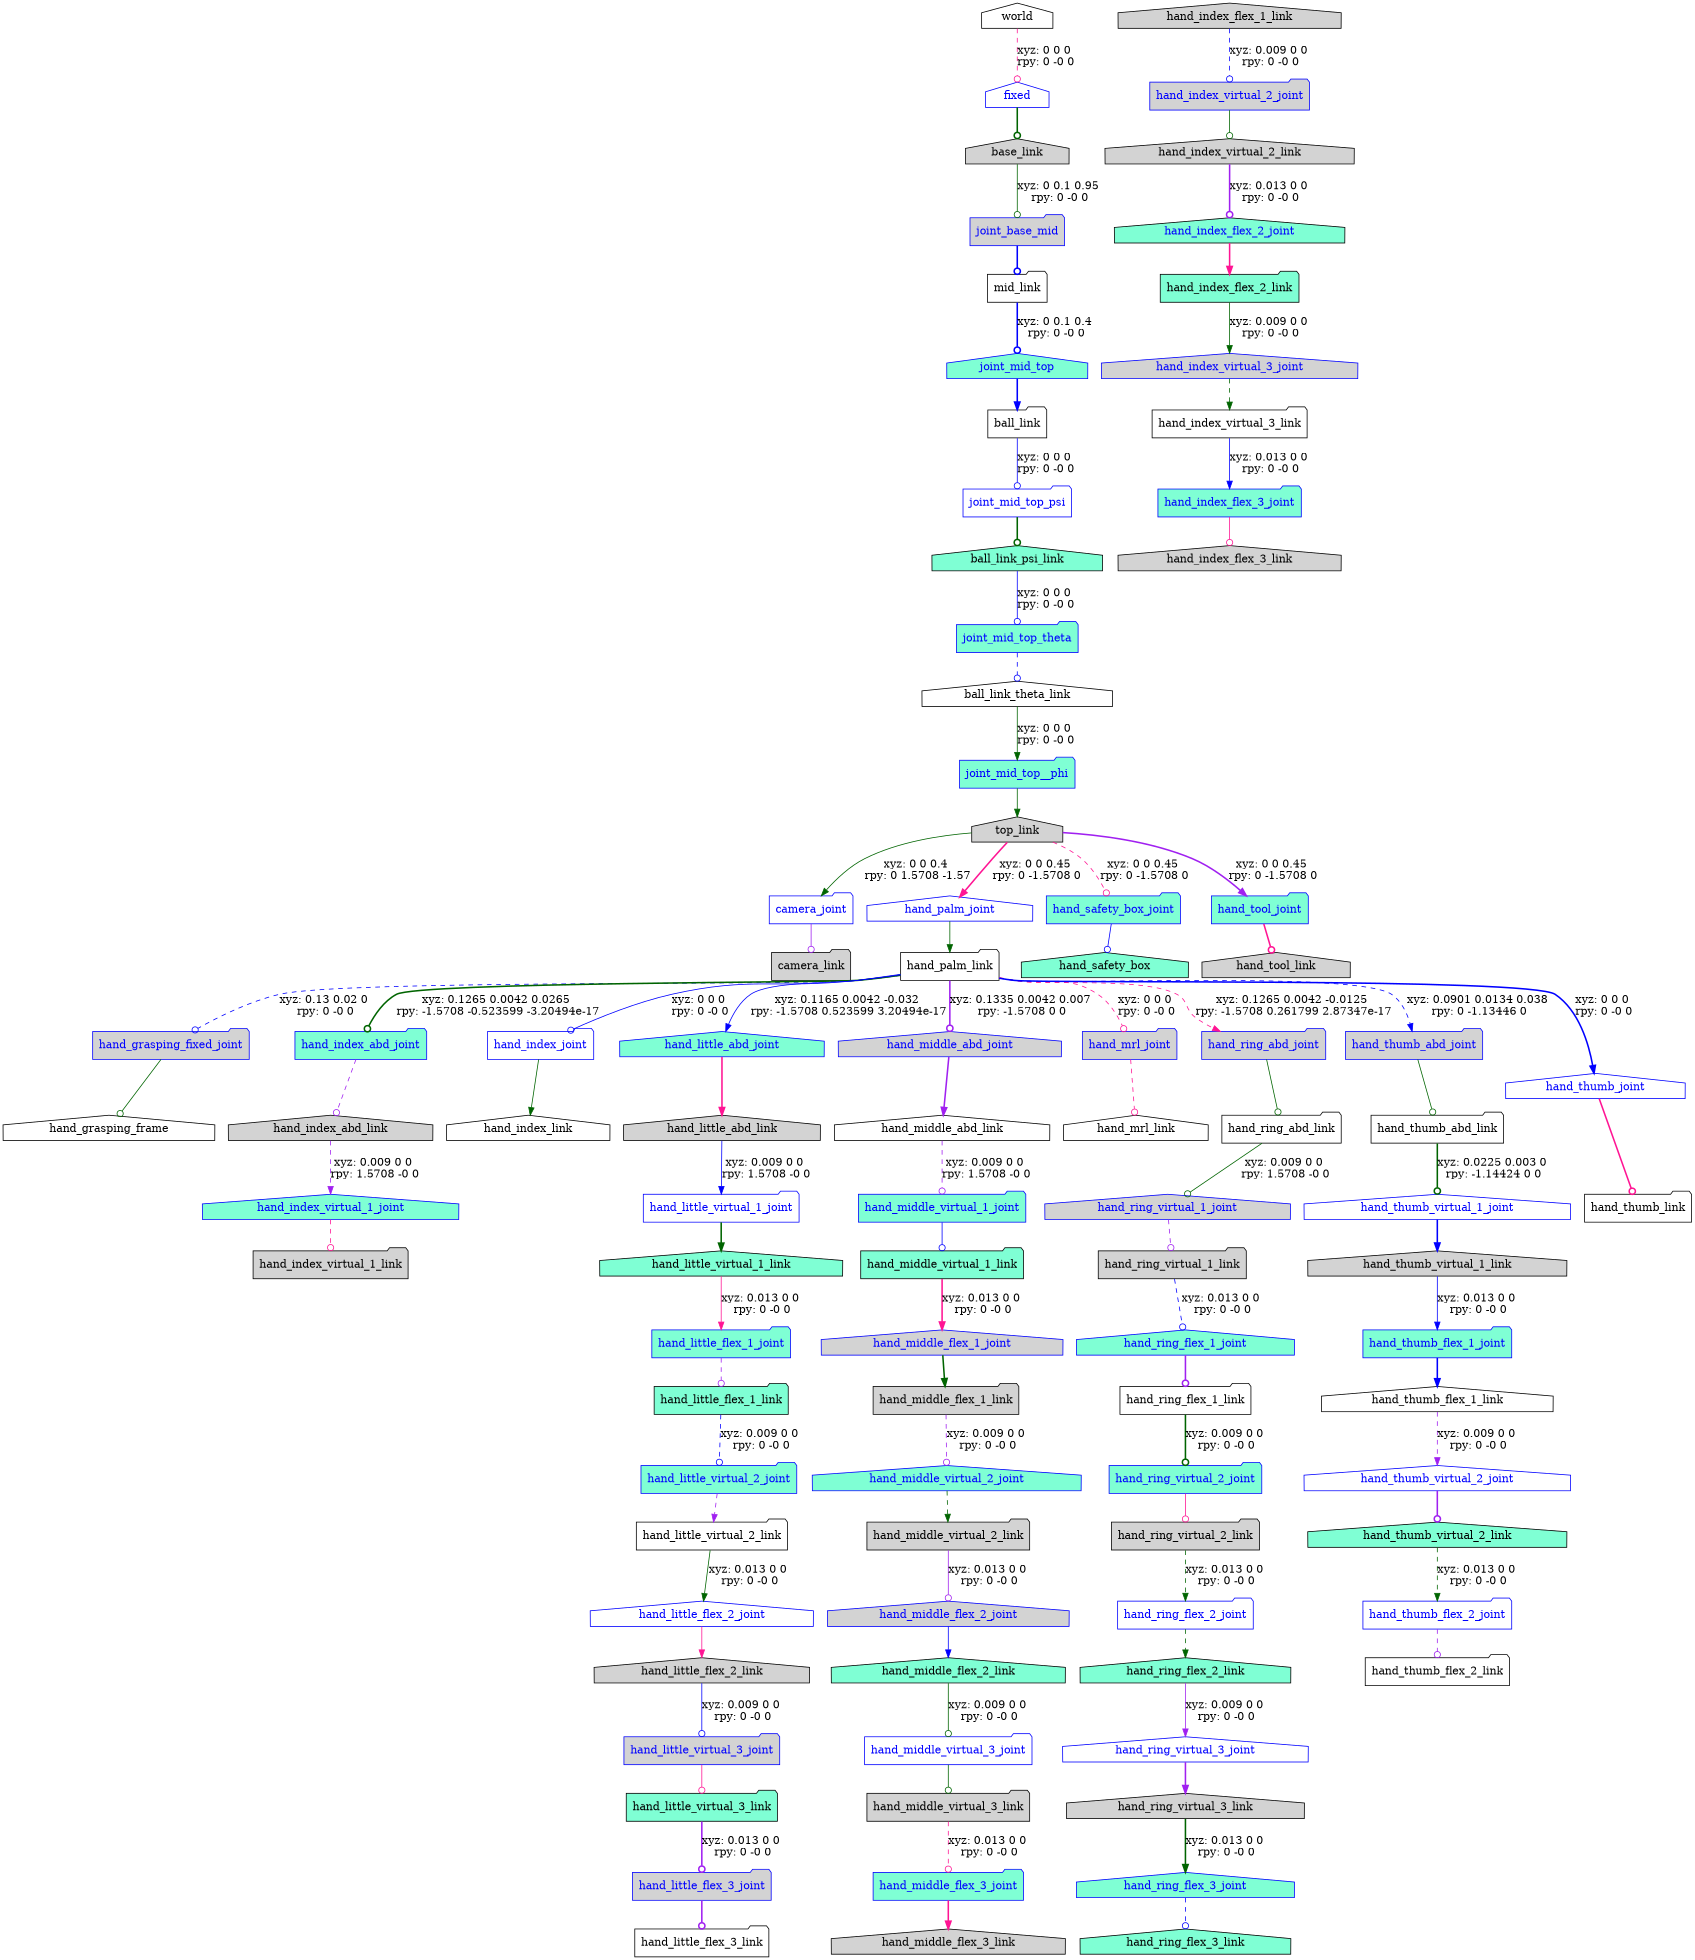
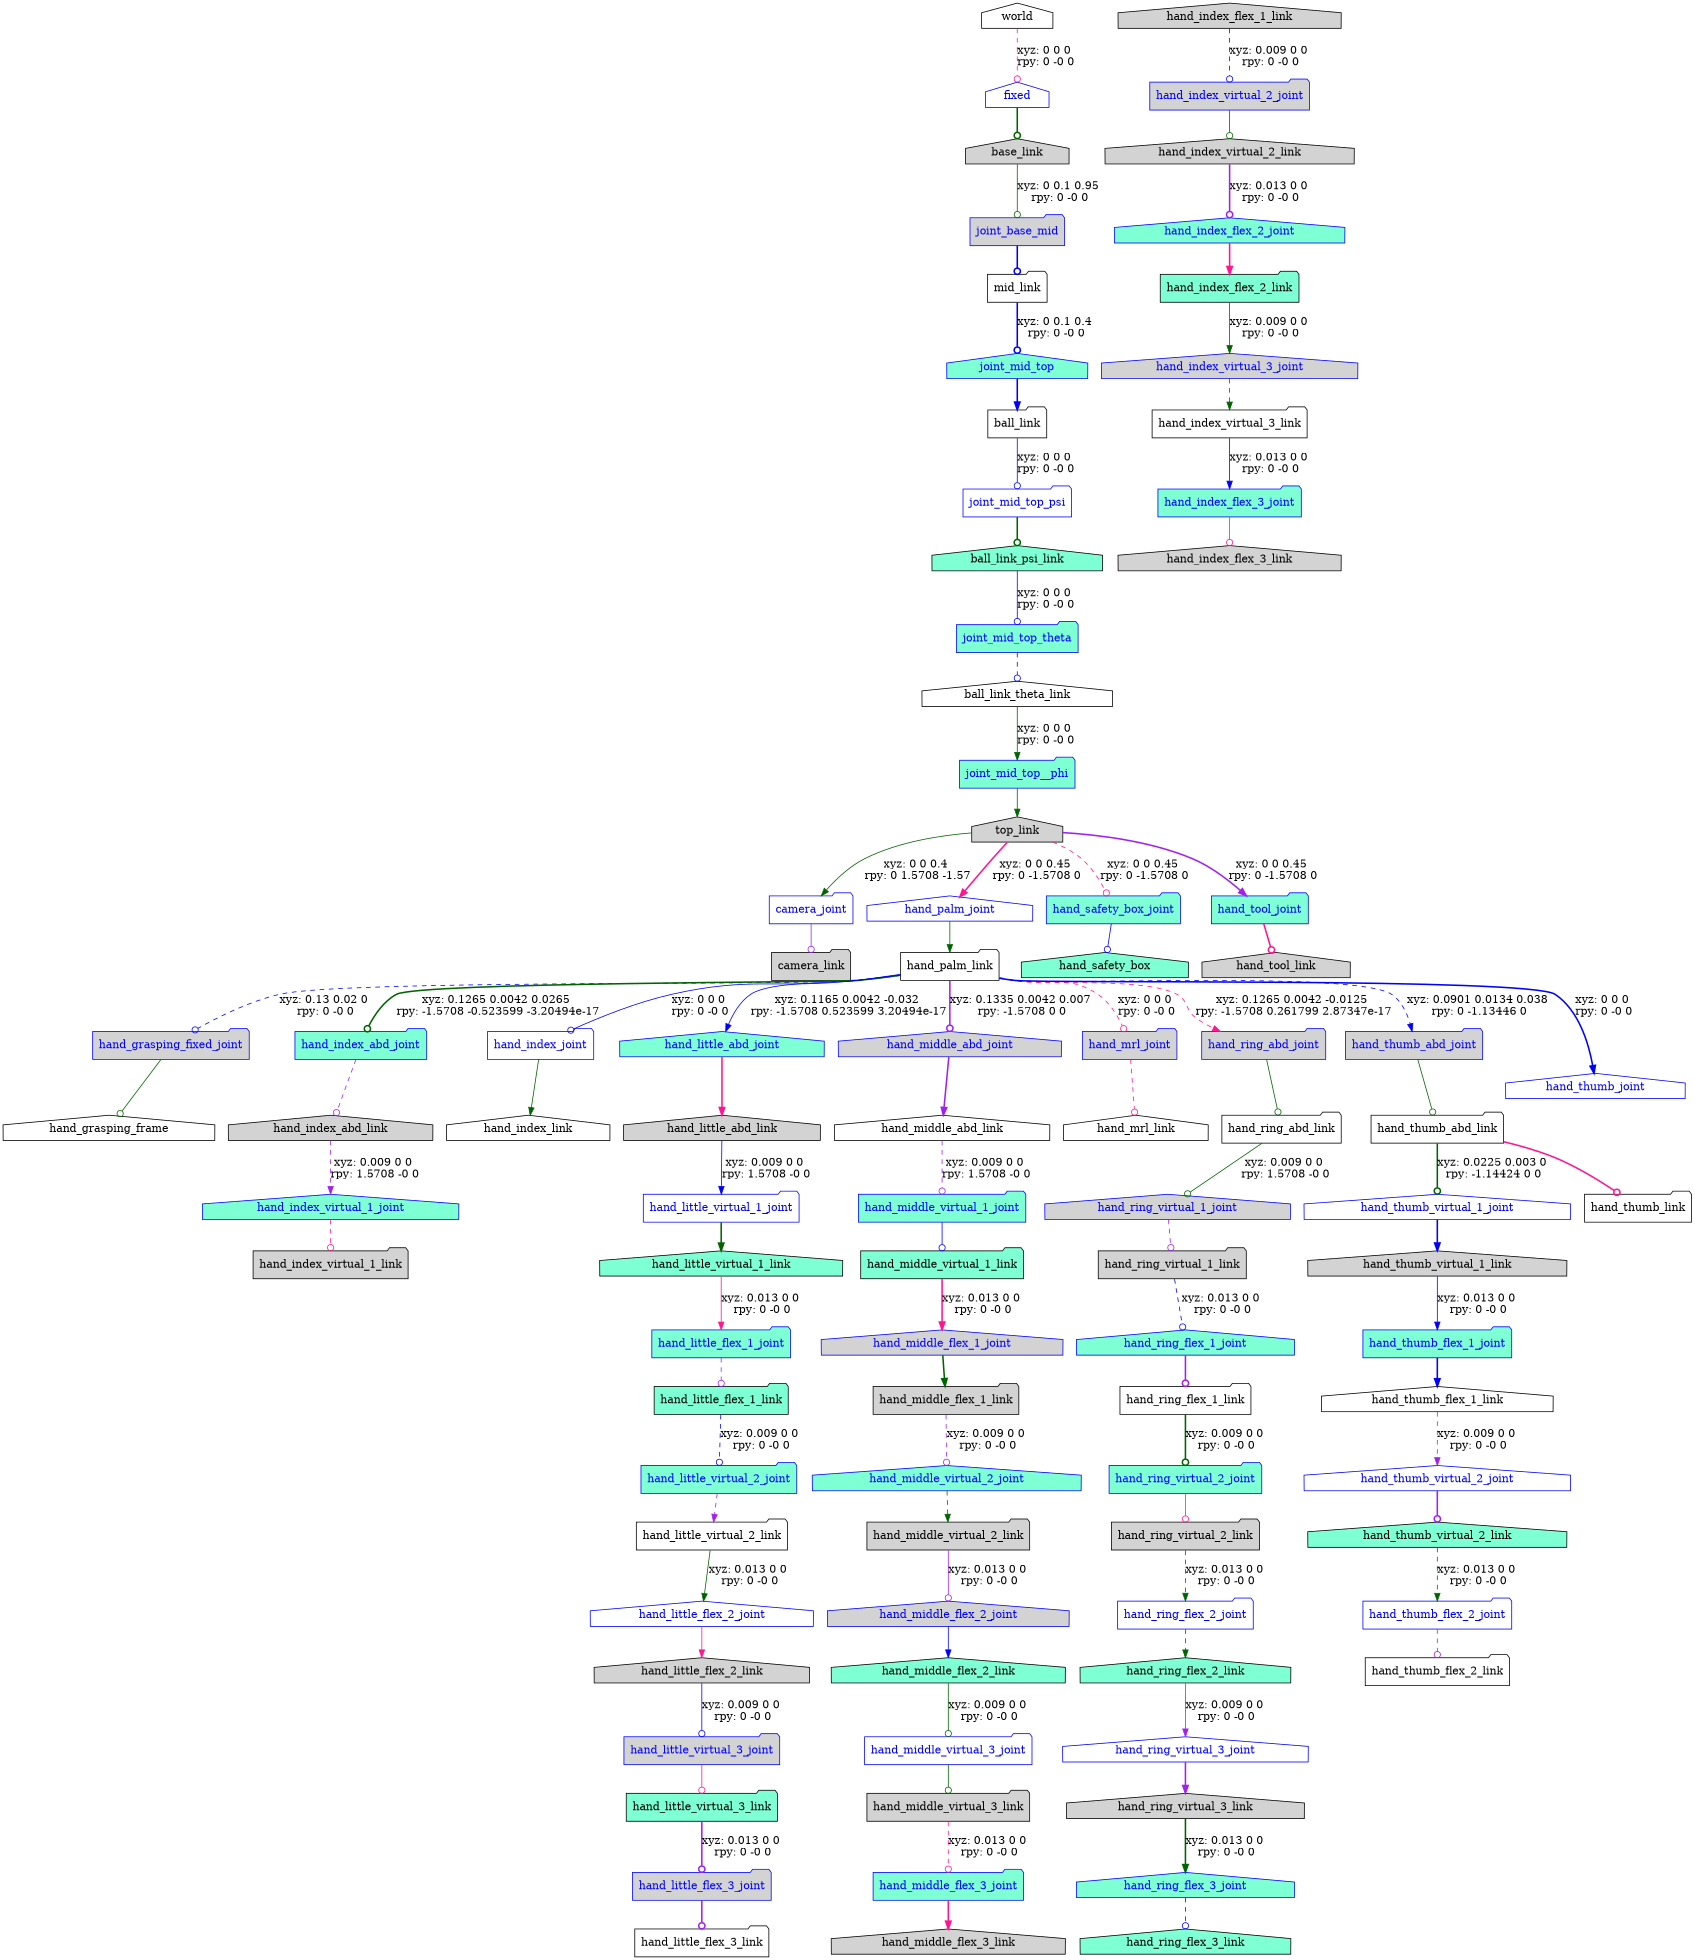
node "hand_index_flex_2_joint": color black -> blue
edge "hand_thumb_joint" -> "hand_thumb_link": now "hand_thumb_abd_link" -> "hand_thumb_link"
